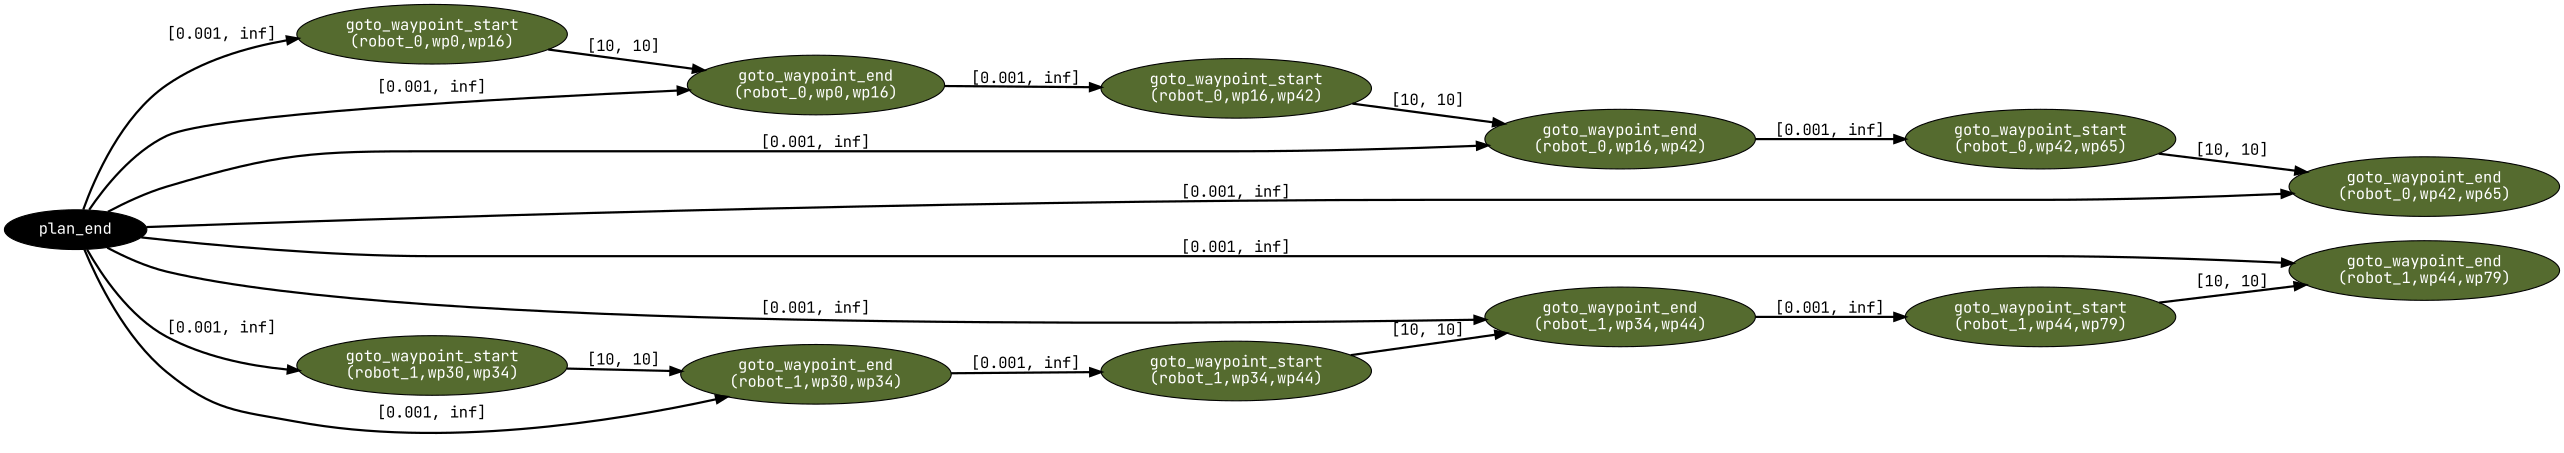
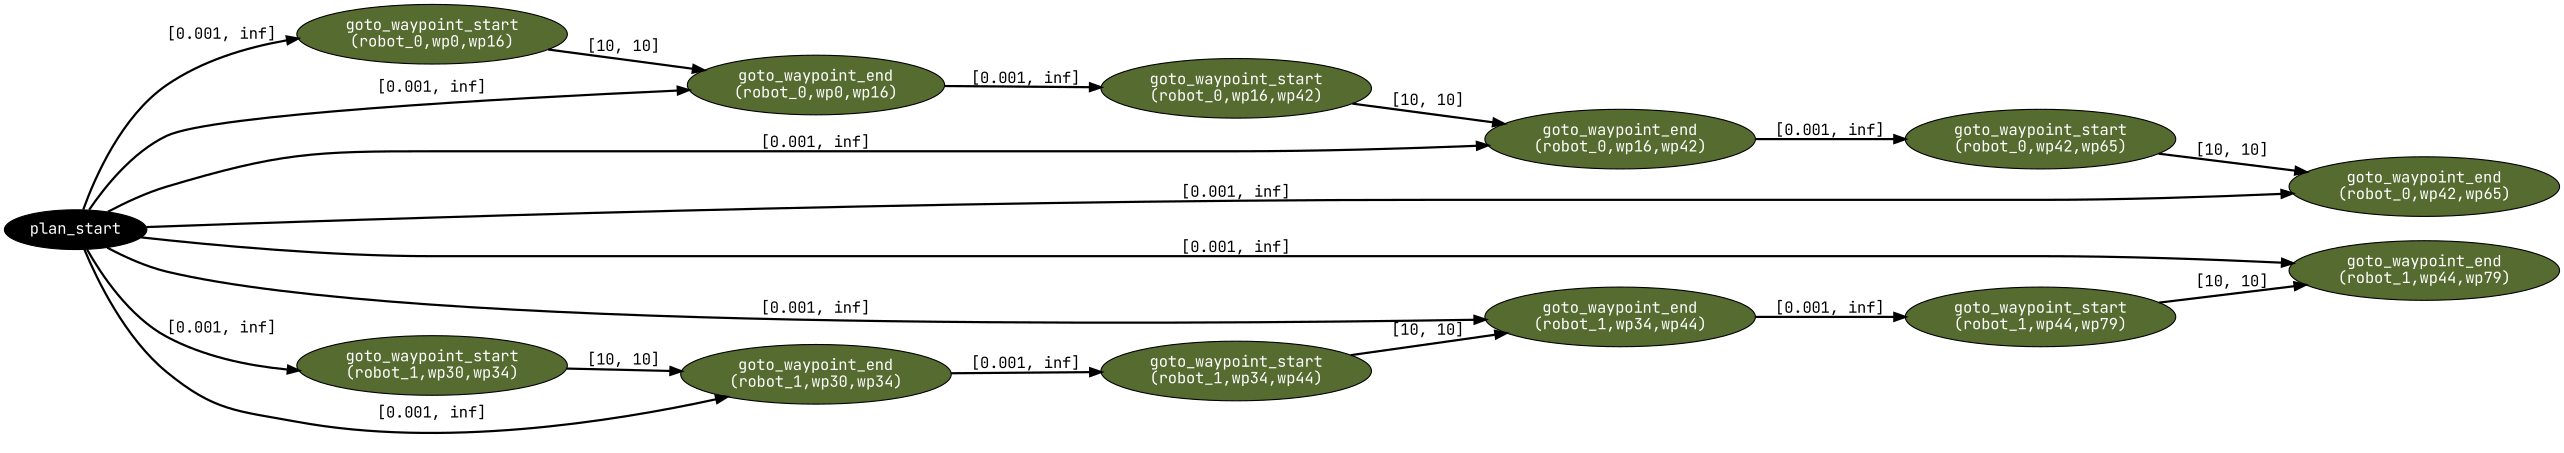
node "plan_end": label "plan_end" -> "plan_start"
